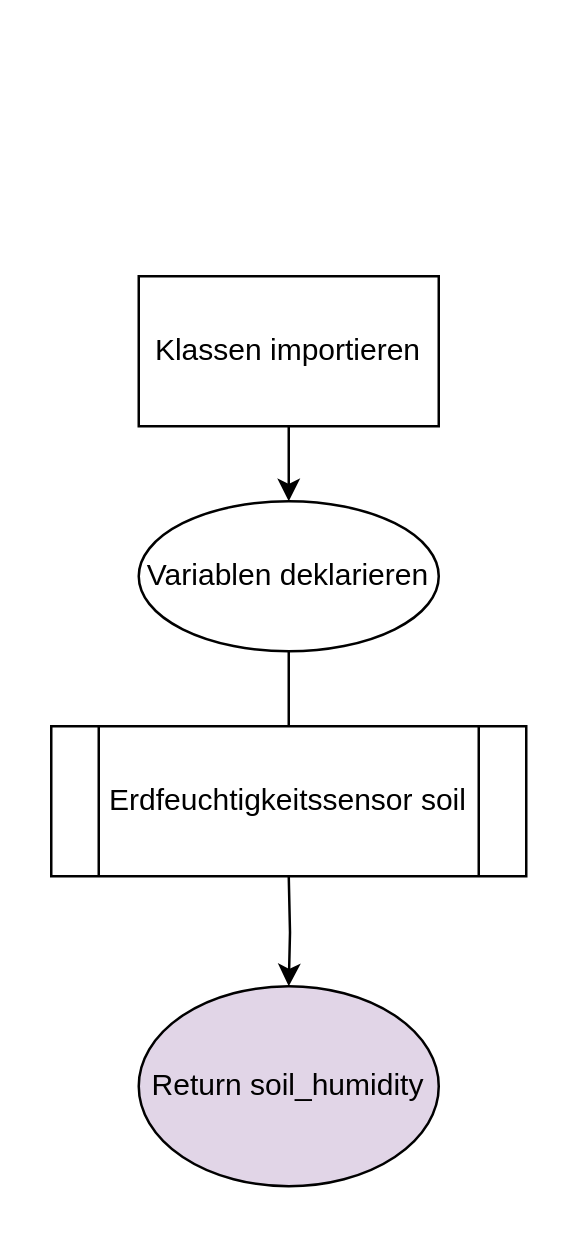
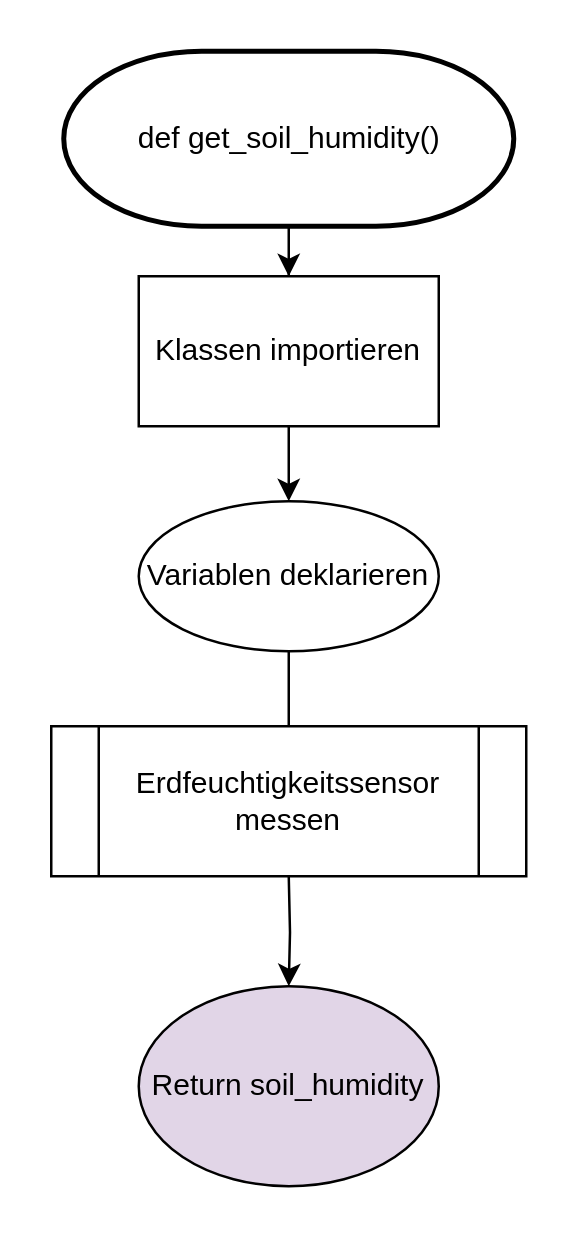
node "def get_soil_humidity()": added
edge "def get_soil_humidity()" -> "Klassen importieren": added
node "Erdfeuchtigkeitssensor soil": label "Erdfeuchtigkeitssensor soil" -> "Erdfeuchtigkeitssensor messen"
